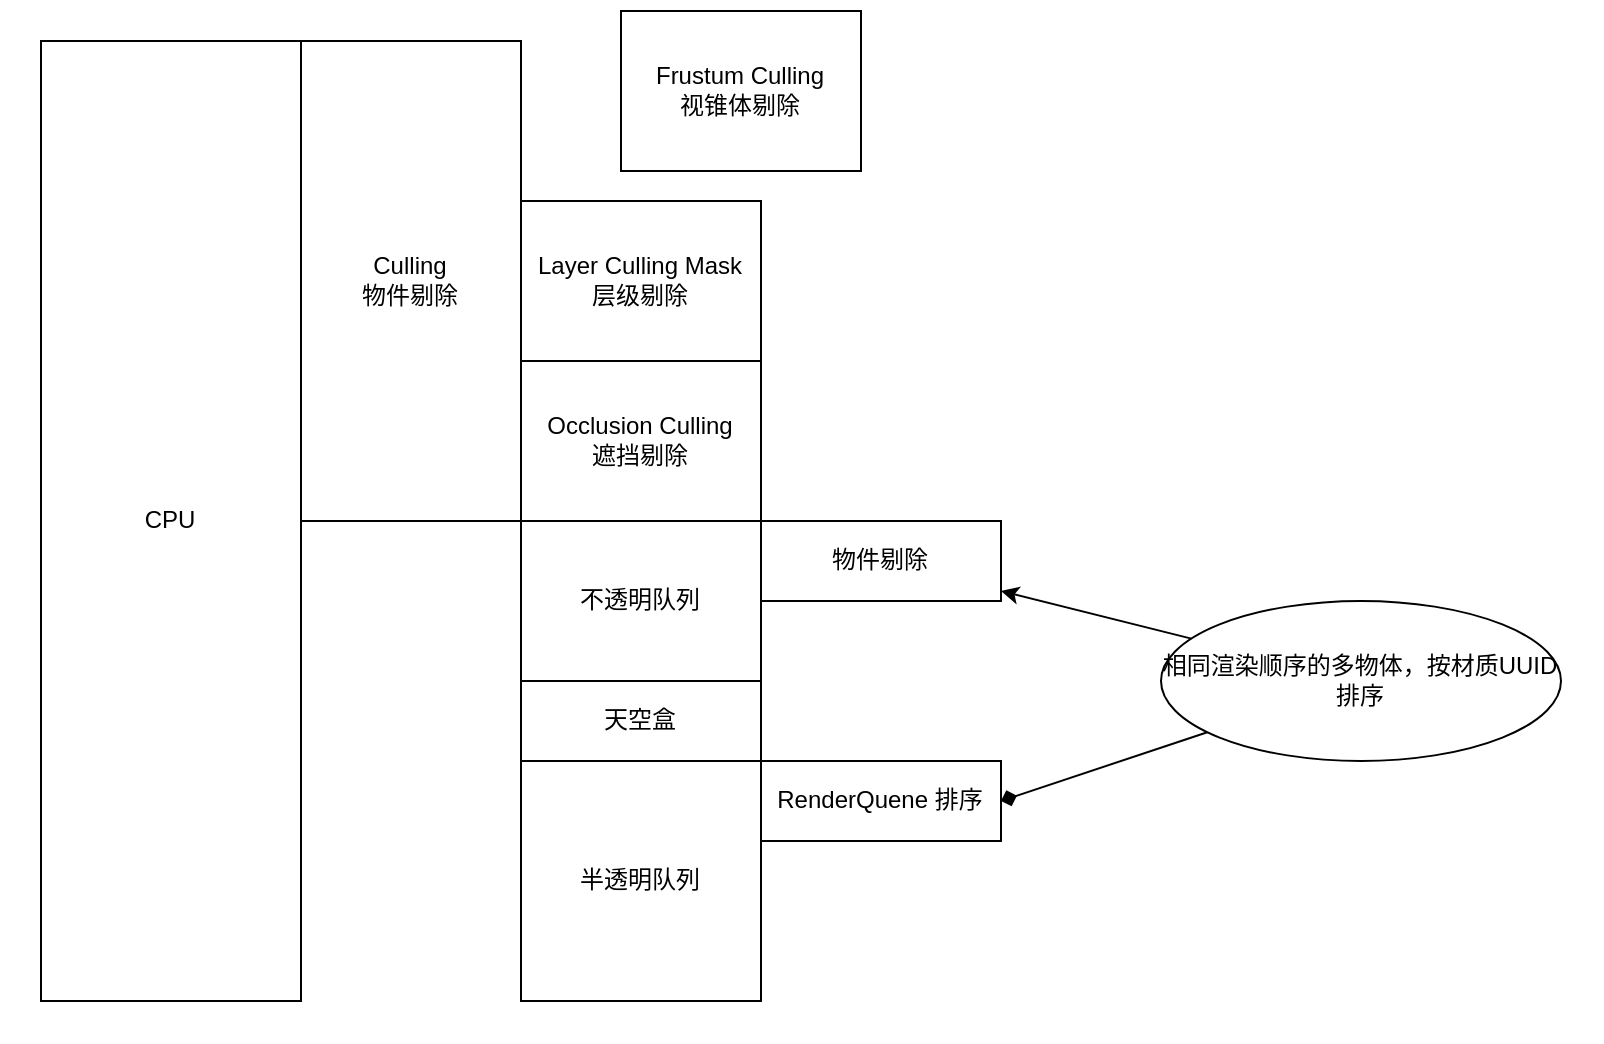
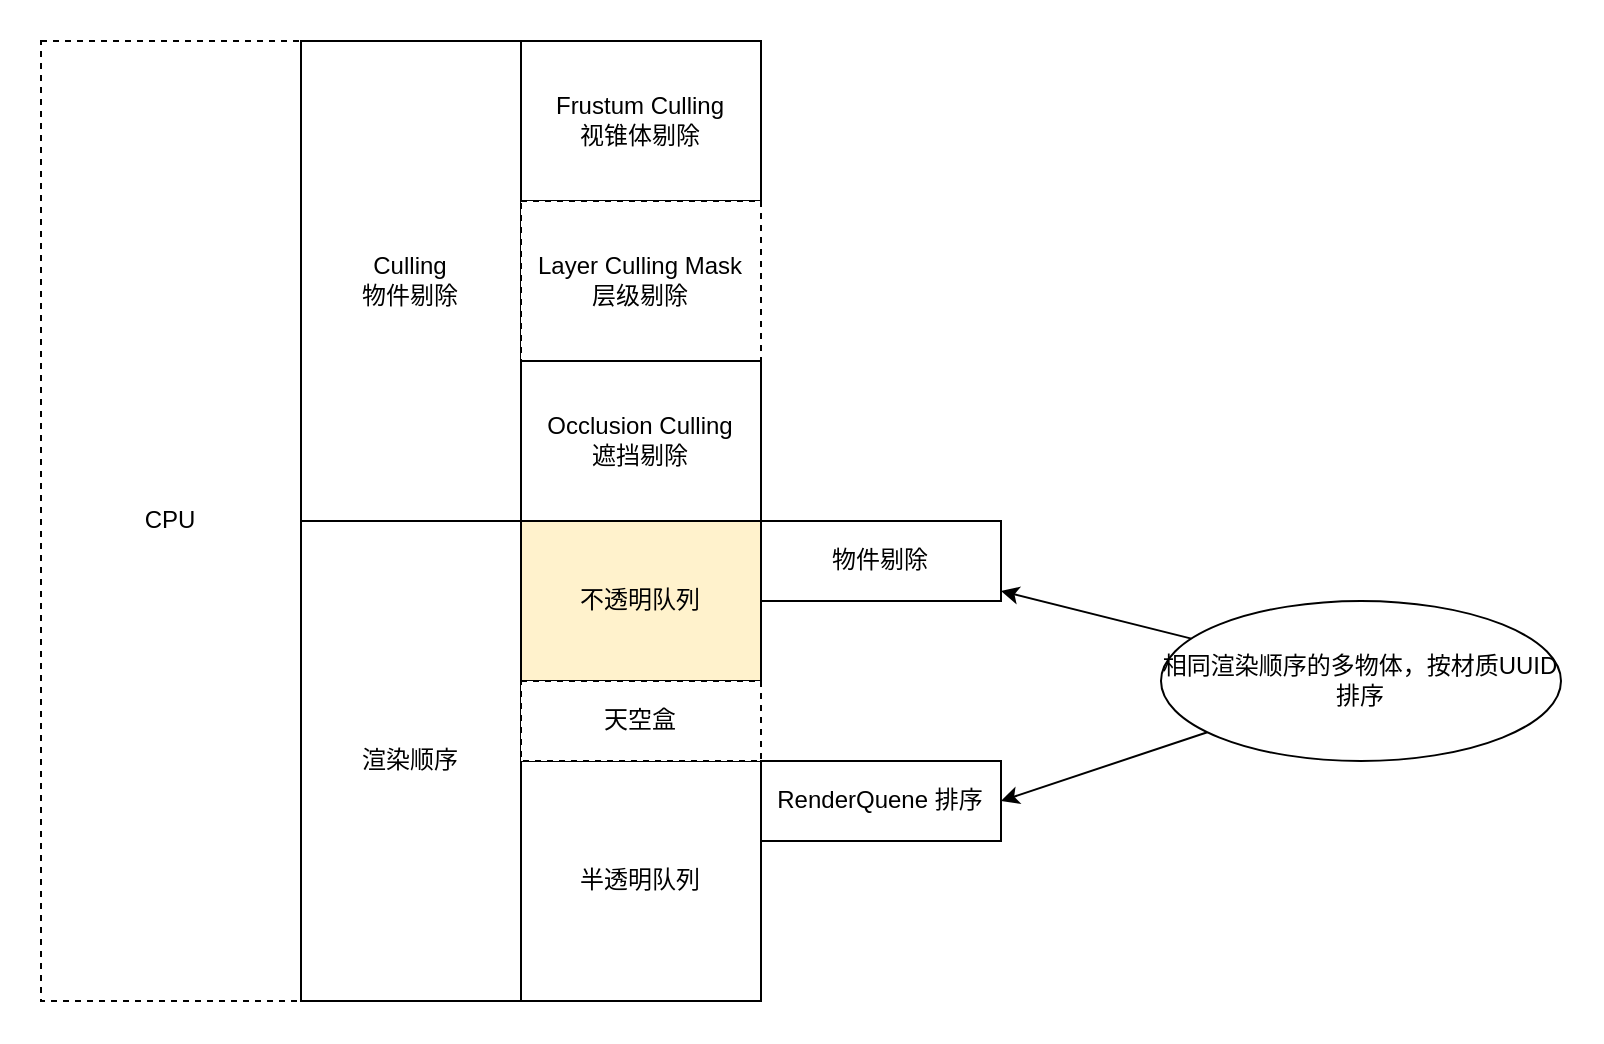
node "Frustum Culling 视锥体剔除": moved (741, 91) -> (641, 121)
node "Layer Culling Mask 层级剔除": style solid -> dashed
node "CPU": style solid -> dashed
node "不透明队列": fillcolor #ffffff -> #fff2cc
node "天空盒": style solid -> dashed
node "渲染顺序": added
edge "相同渲染顺序的多物体，按材质UUID排序" -> "RenderQuene 排序": arrowhead diamond -> classic
